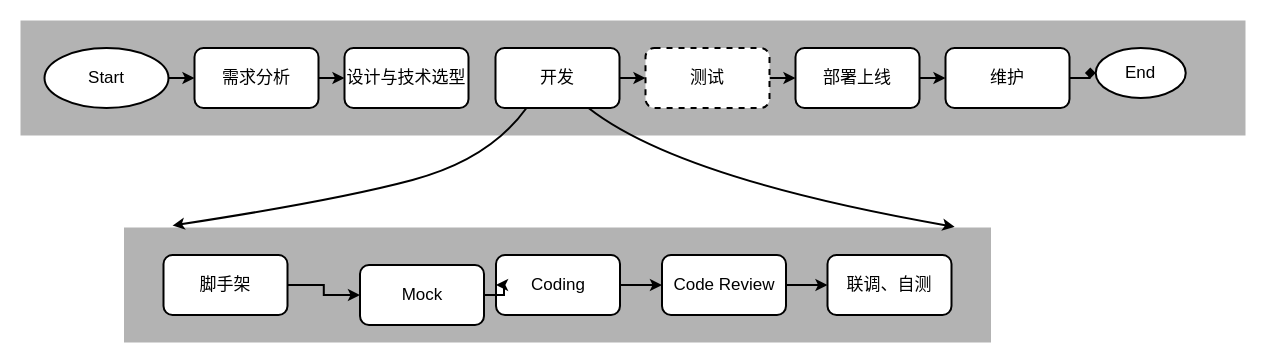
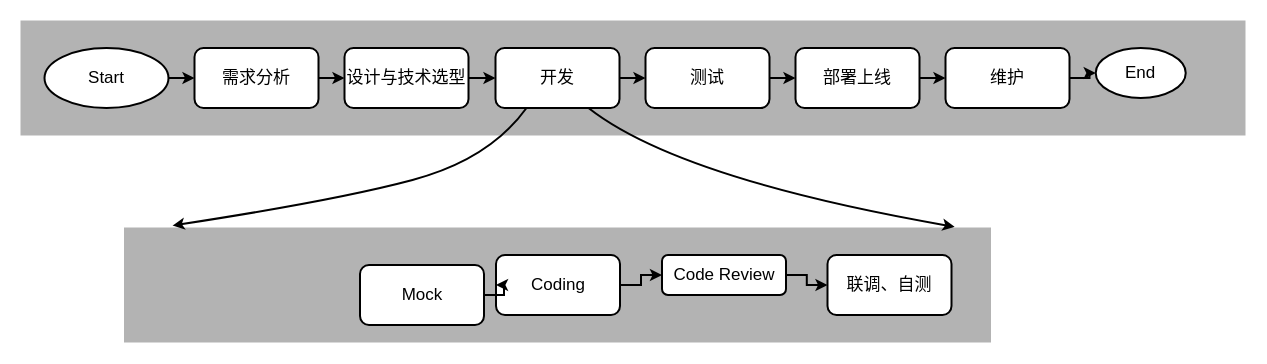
edge "维护" -> "End": arrowhead diamond -> classic
edge "设计与技术选型" -> "开发": added
node "测试": style dashed -> solid
node "脚手架": removed
edge "脚手架" -> "Mock": removed
node "Code Review": size 124x60 -> 124x40
